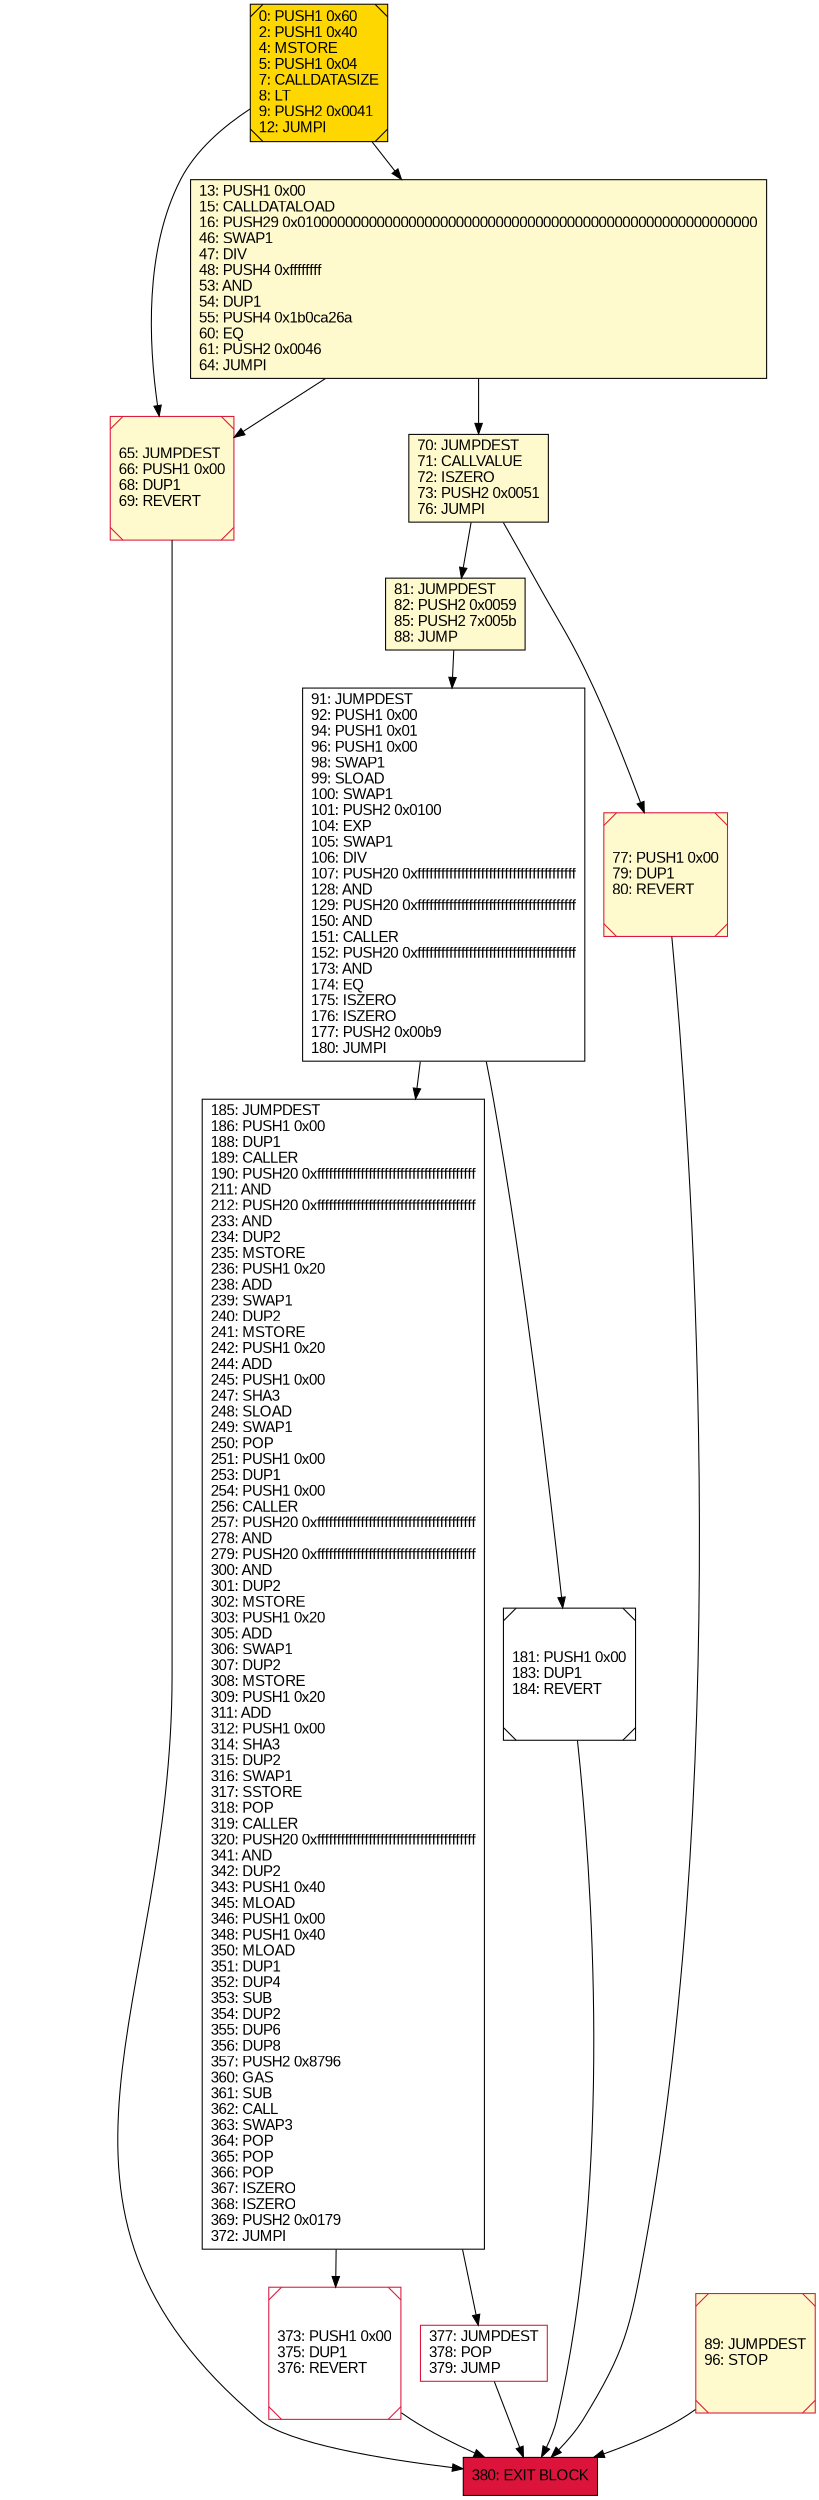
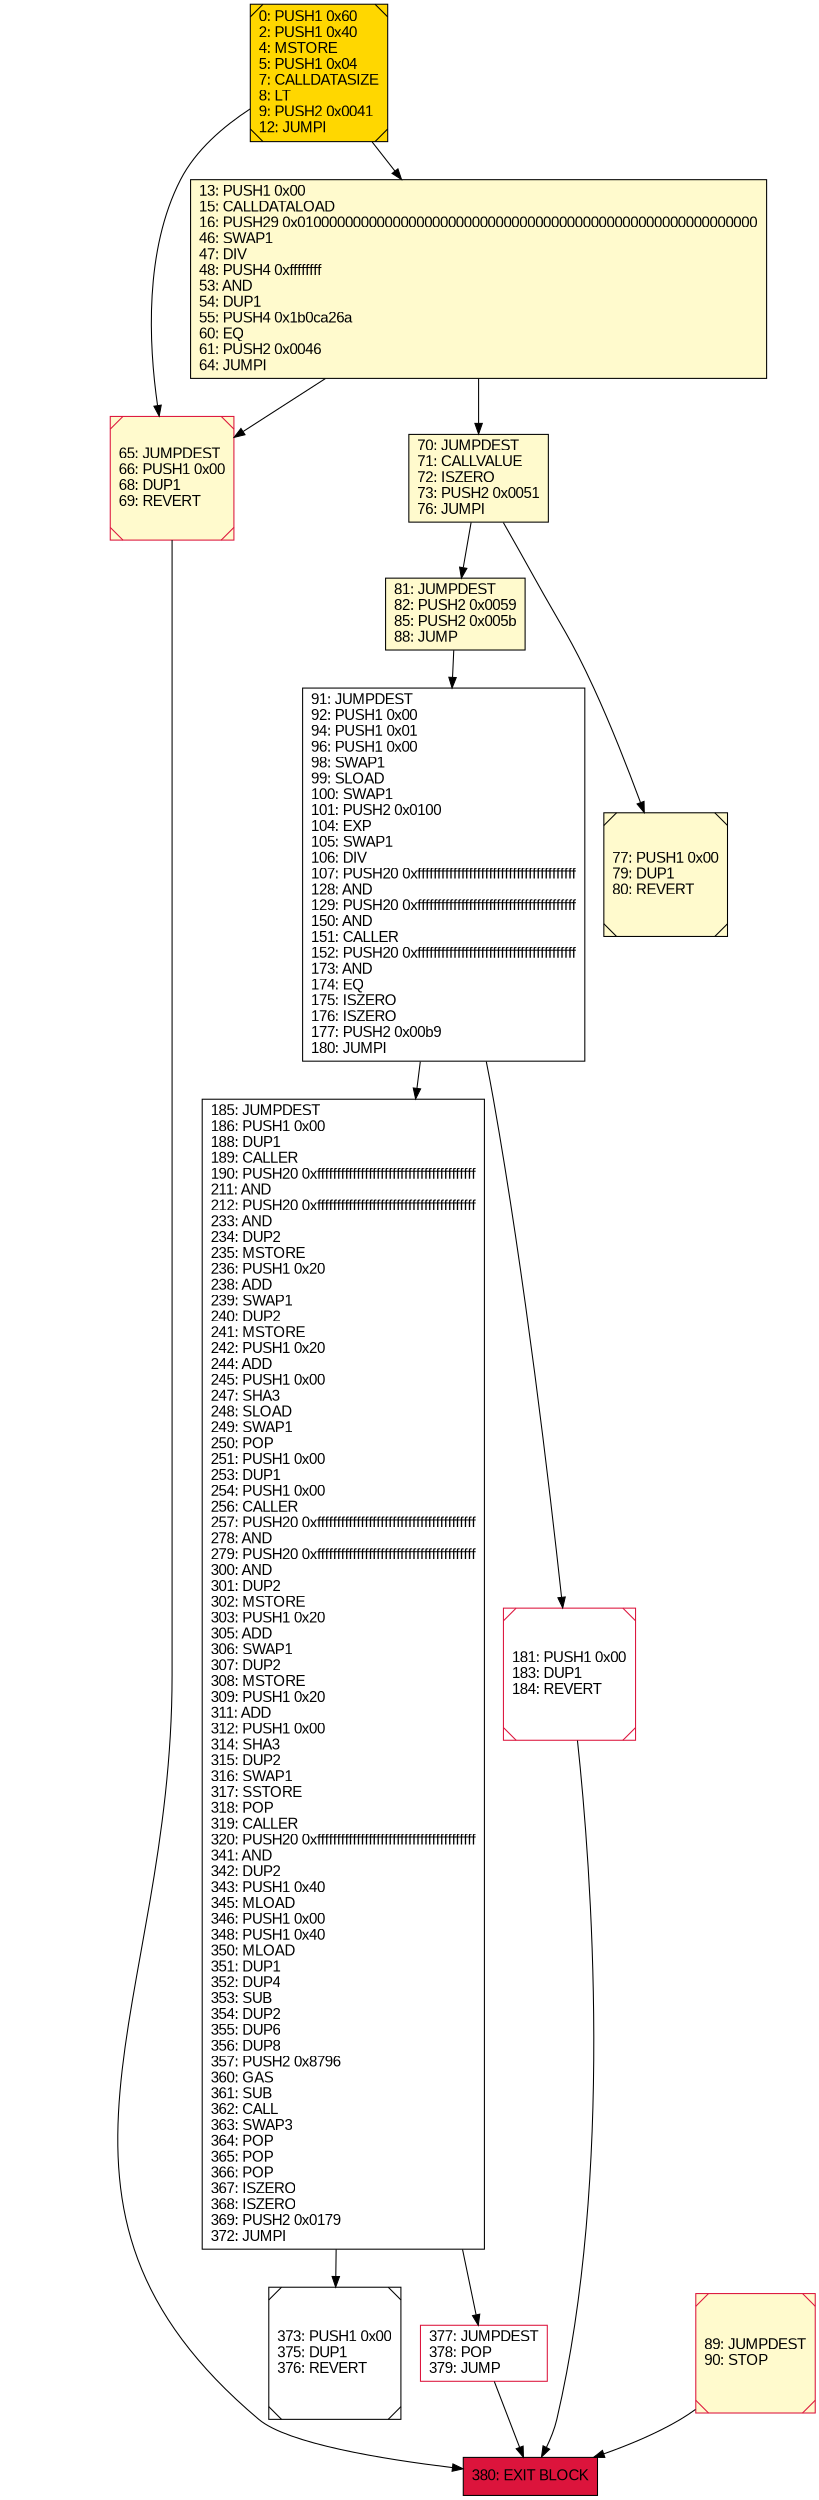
node "81: JUMPDEST 82: PUSH2 0x0059 85: PUSH2 7x005b 88: JUMP": label "81: JUMPDEST 82: PUSH2 0x0059 85: PUSH2 7x005b 88: JUMP" -> "81: JUMPDEST 82: PUSH2 0x0059 85: PUSH2 0x005b 88: JUMP"
node "77: PUSH1 0x00 79: DUP1 80: REVERT": color crimson -> black
node "181: PUSH1 0x00 183: DUP1 184: REVERT": color black -> crimson
edge "77: PUSH1 0x00 79: DUP1 80: REVERT" -> "380: EXIT BLOCK": removed
node "373: PUSH1 0x00 375: DUP1 376: REVERT": color crimson -> black
node "89: JUMPDEST 96: STOP": label "89: JUMPDEST 96: STOP" -> "89: JUMPDEST 90: STOP"
edge "373: PUSH1 0x00 375: DUP1 376: REVERT" -> "380: EXIT BLOCK": removed
